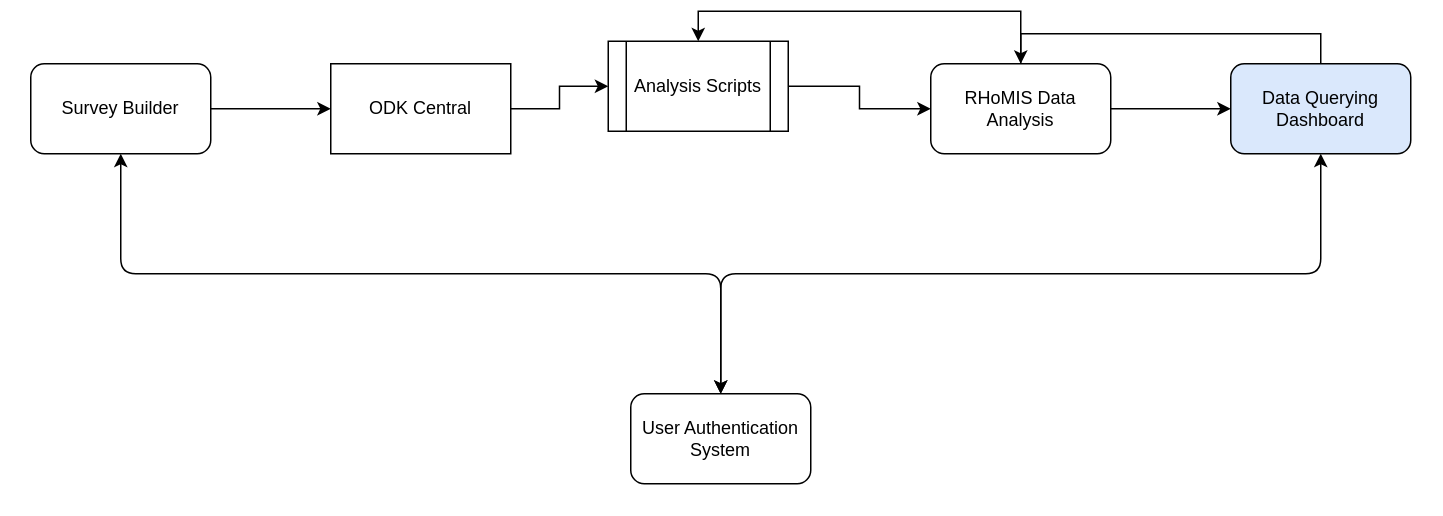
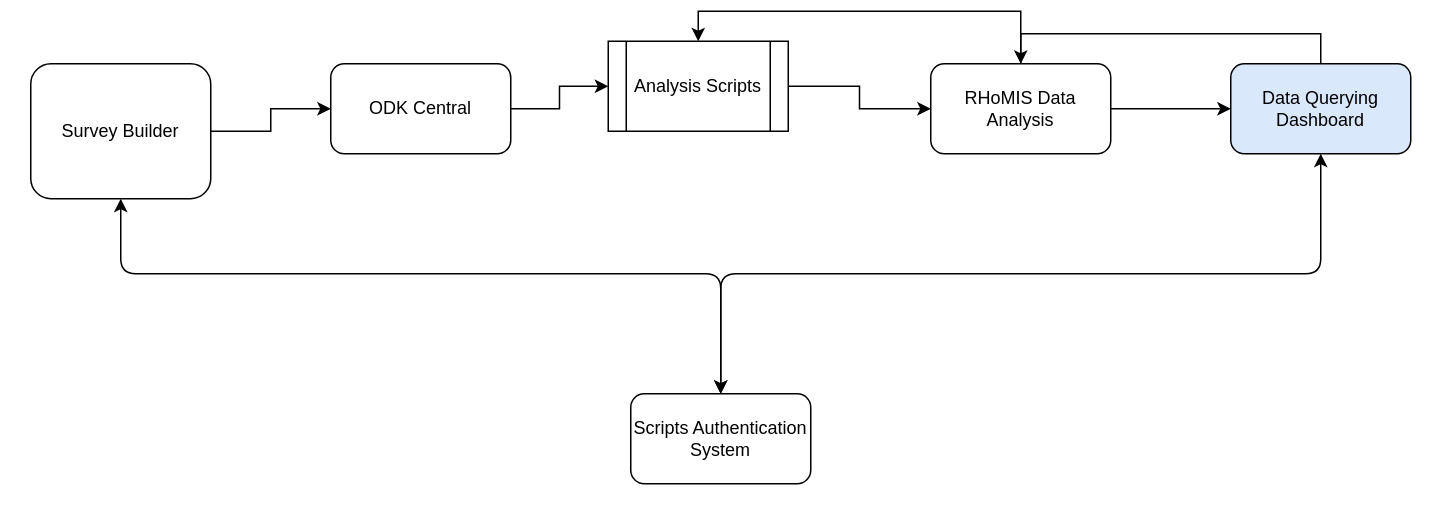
node "Survey Builder": size 180x90 -> 180x135
node "ODK Central": shape rectangle -> rounded rectangle
node "User Authentication System": label "User Authentication System" -> "Scripts Authentication System"
